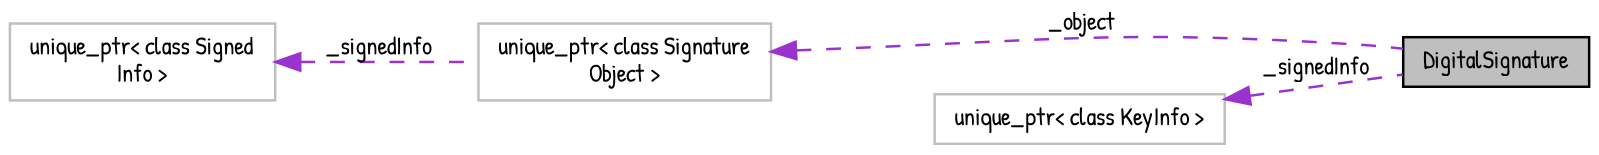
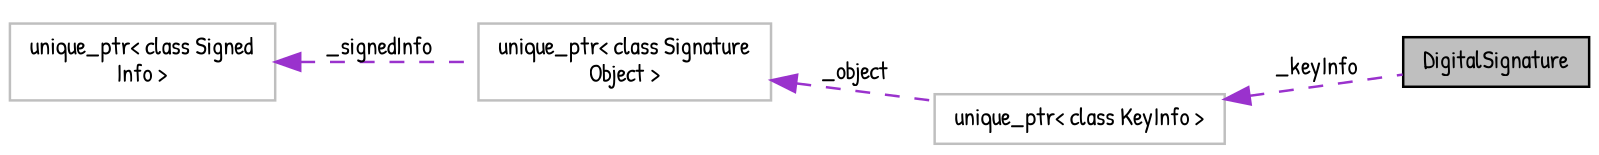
edge "DigitalSignature" -> "unique_ptr< class Signature Object >": now "unique_ptr< class KeyInfo >" -> "unique_ptr< class Signature Object >"
edge "DigitalSignature" -> "unique_ptr< class KeyInfo >": label " _signedInfo" -> " _keyInfo"
